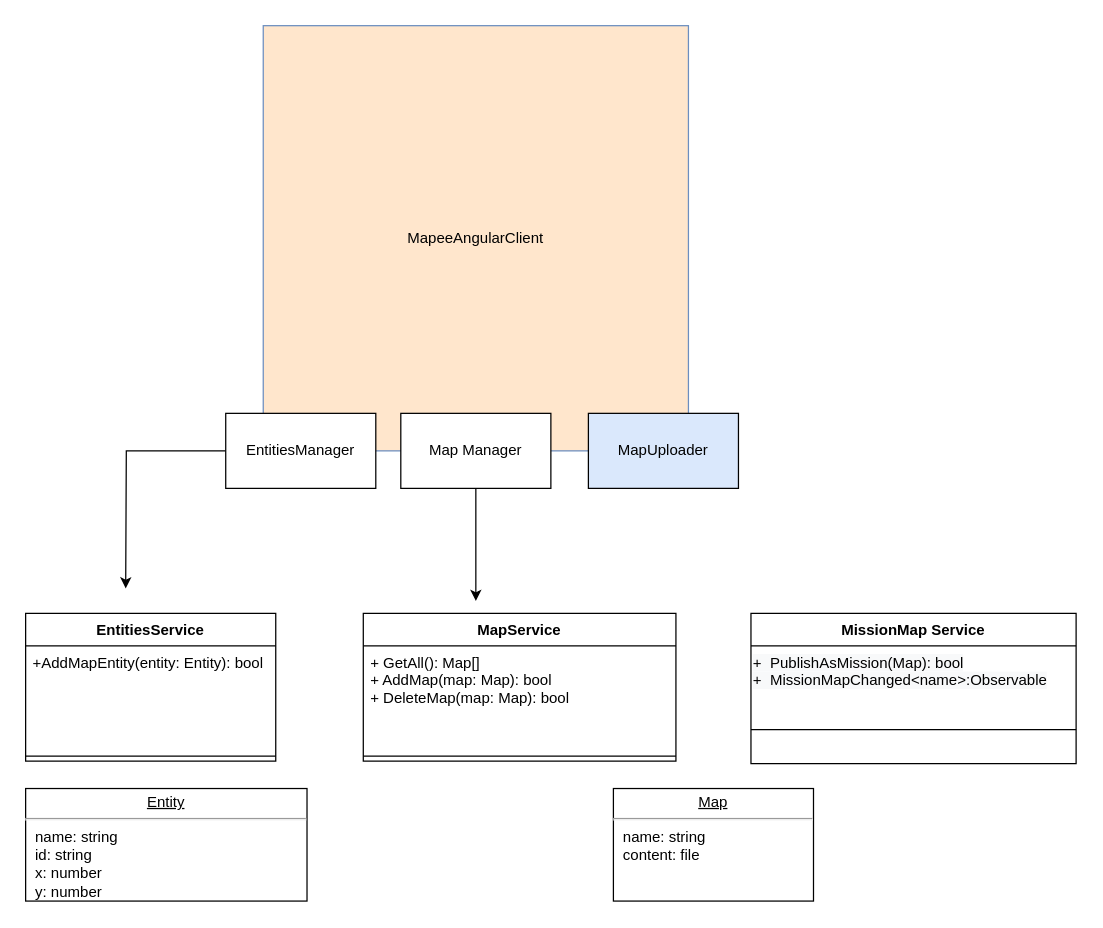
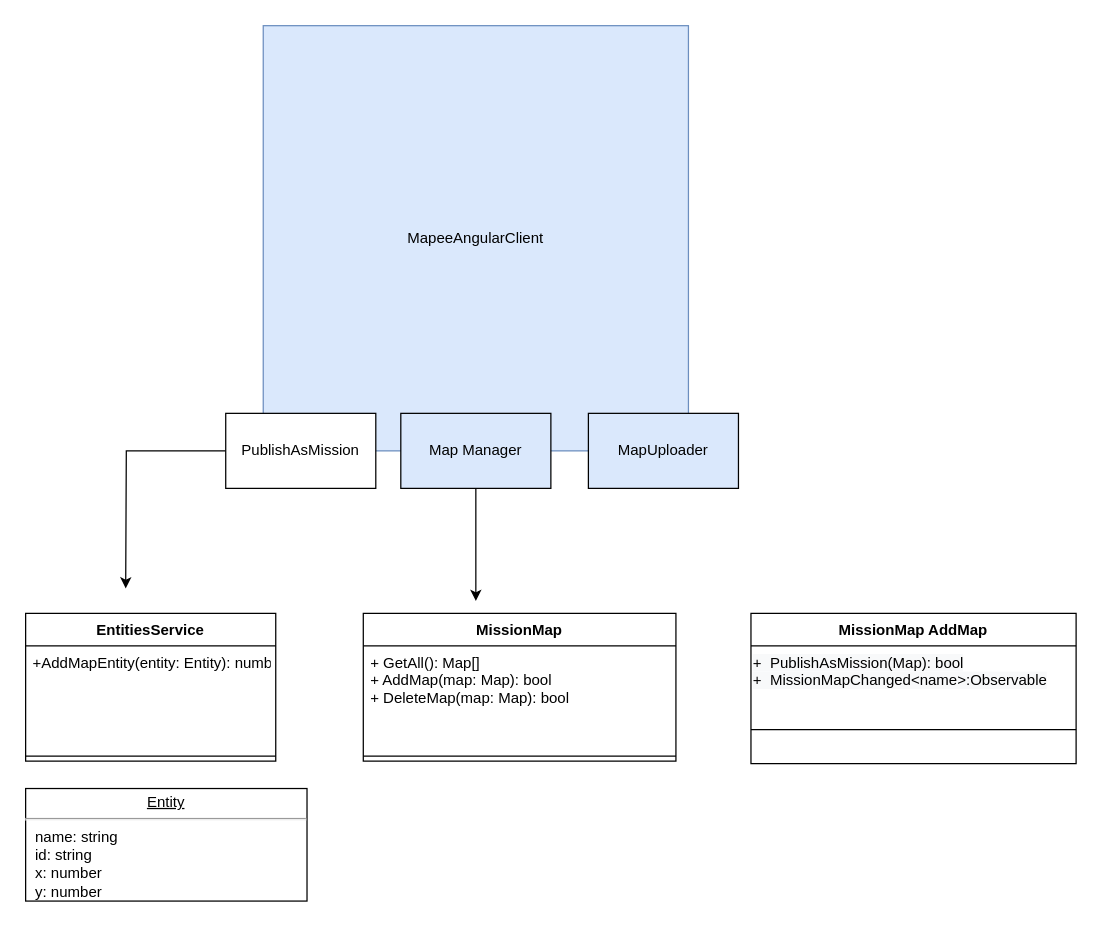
node "MapeeAngularClient": fillcolor #ffe6cc -> #dae8fc
node "EntitiesManager": label "EntitiesManager" -> "PublishAsMission"
node "Map Manager": fillcolor #ffffff -> #dae8fc
node "MapService": label "MapService" -> "MissionMap"
node "MissionMap Service": label "MissionMap Service" -> "MissionMap AddMap"
node "+AddMapEntity(entity: Entity): bool": label "+AddMapEntity(entity: Entity): bool" -> "+AddMapEntity(entity: Entity): number"
node "Map name: string content: file": removed
